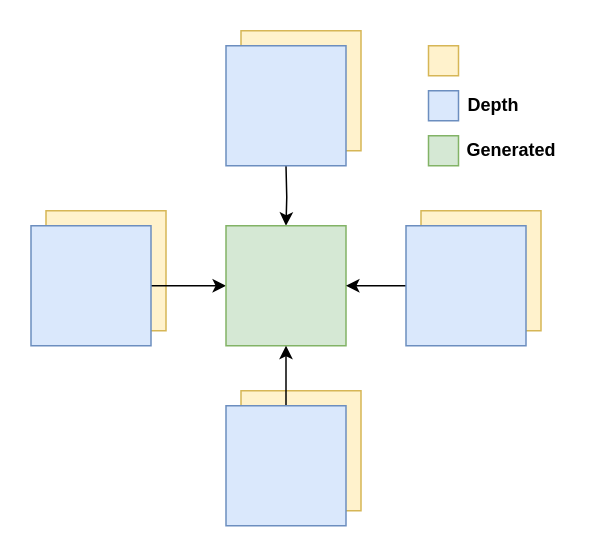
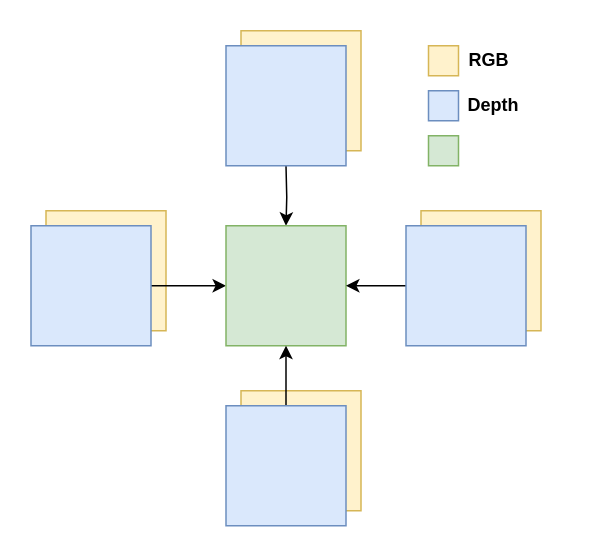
node "RGB": added
node "Generated": removed
